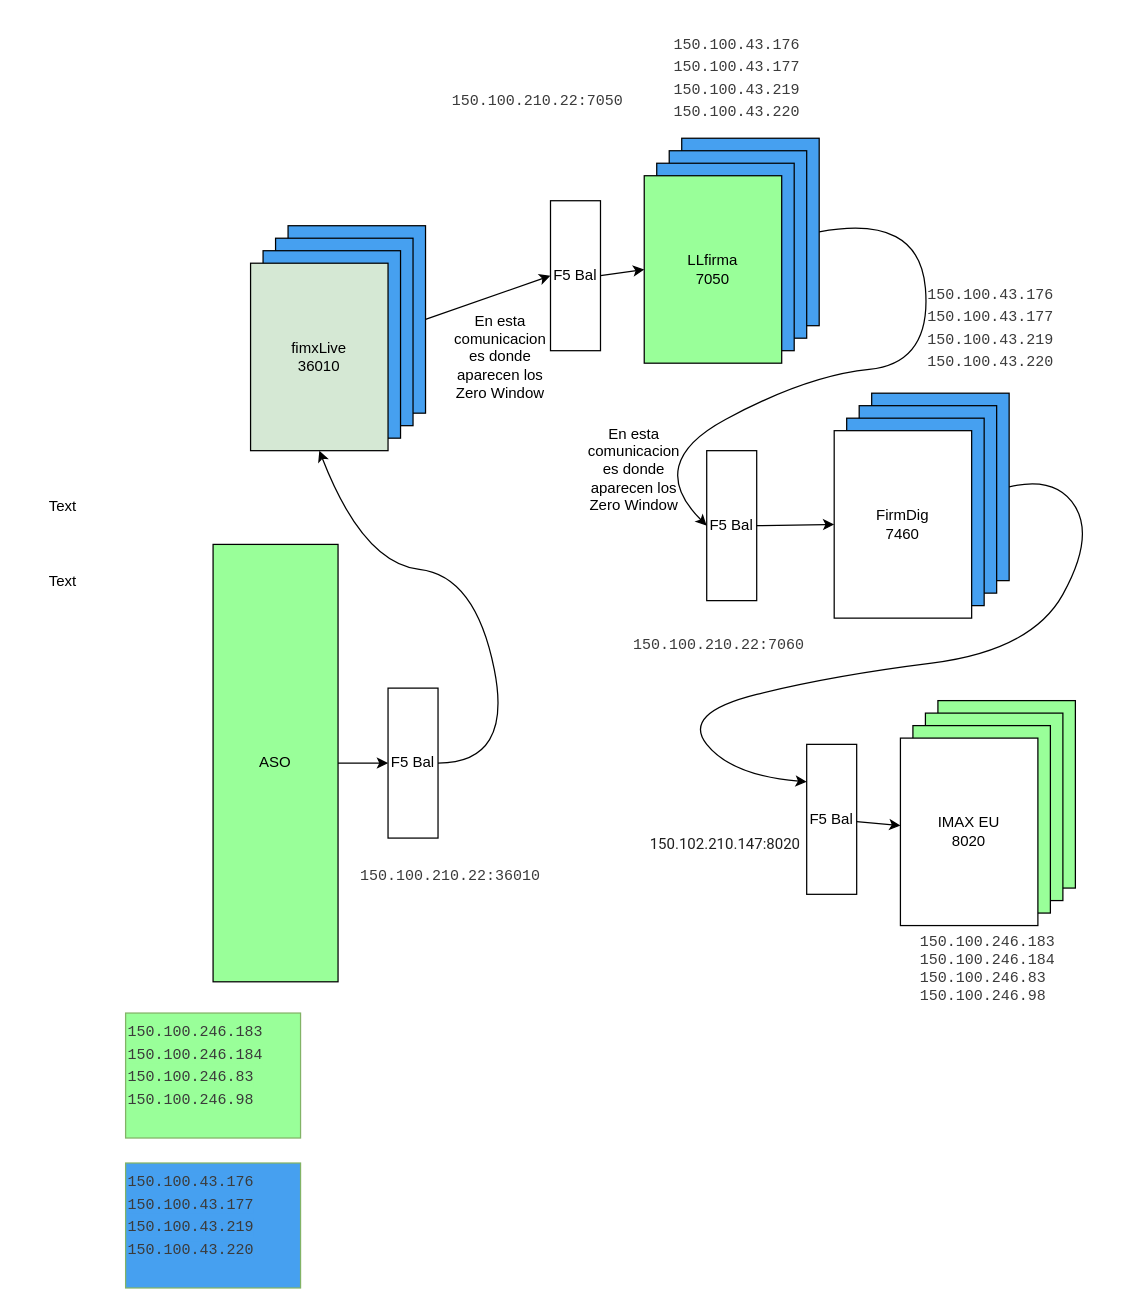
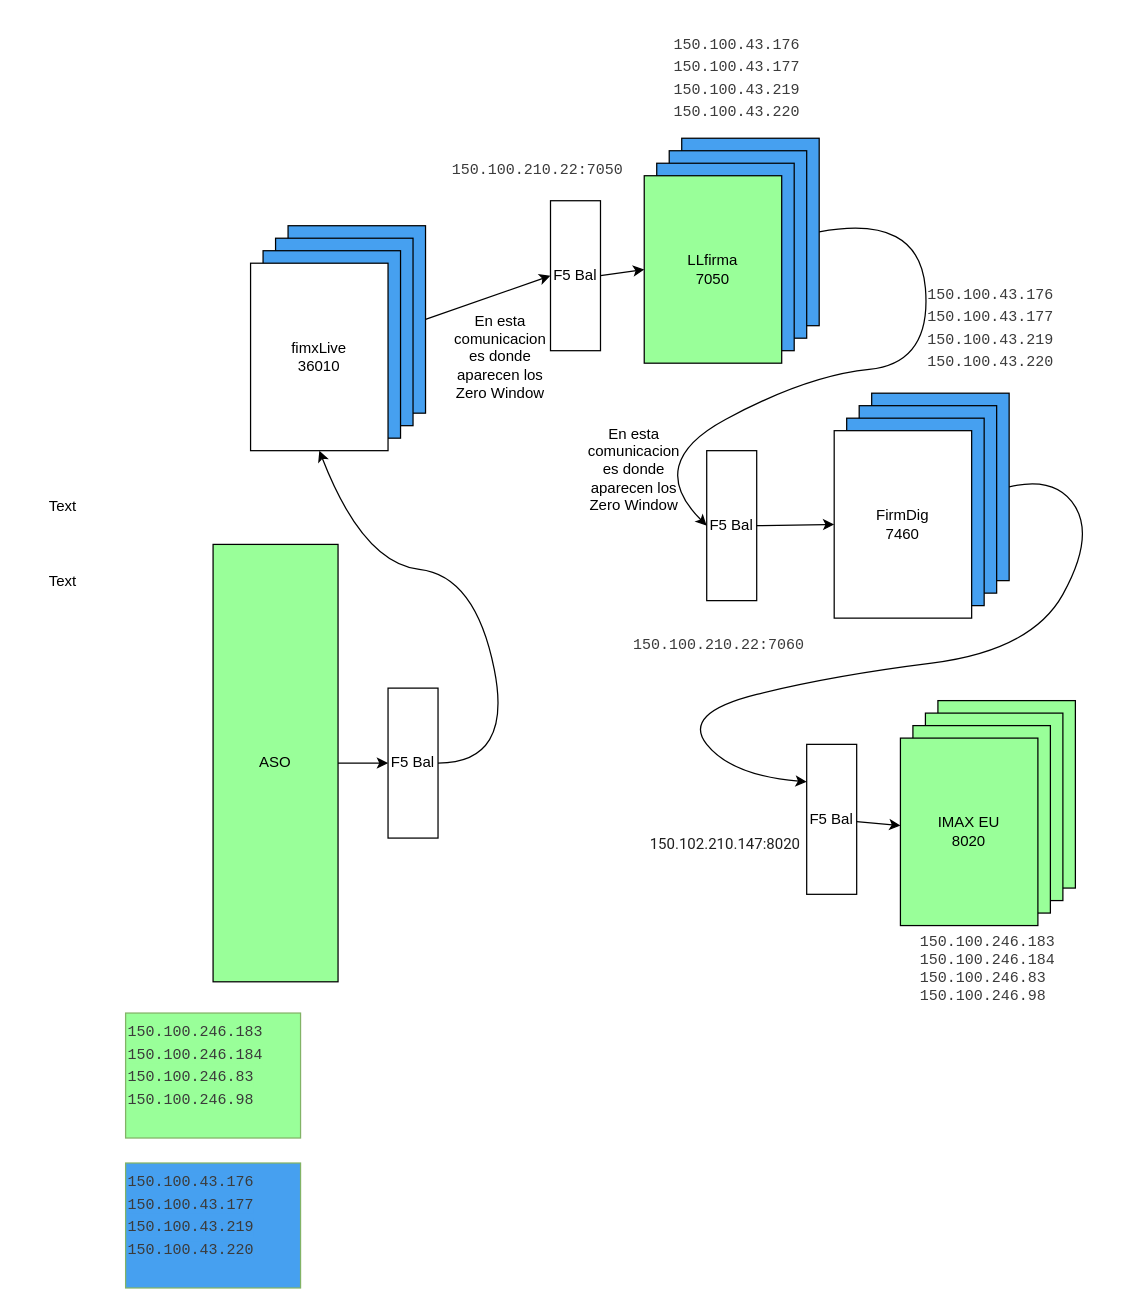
node "150.100.210.22:7050": moved (538, 101) -> (538, 169)
node "fimxLive 36010": fillcolor #d5e8d4 -> #ffffff
node "IMAX EU 8020": fillcolor #ffffff -> #99ff99
node "150.100.210.22:36010": removed
